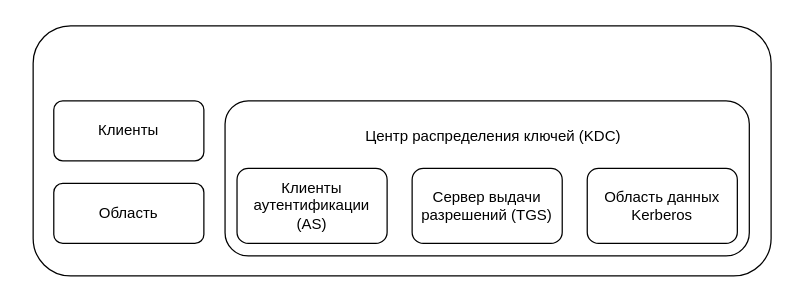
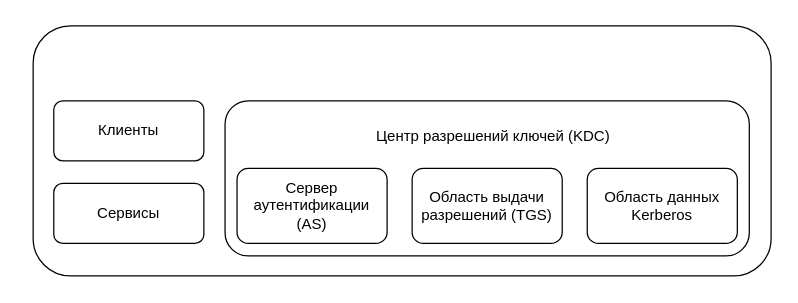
node "Центр распределения ключей (KDC)": label "Центр распределения ключей (KDC)" -> "Центр разрешений ключей (KDC)"
node "Клиенты аутентификации (AS)": label "Клиенты аутентификации (AS)" -> "Сервер аутентификации (AS)"
node "Сервер выдачи разрешений (TGS)": label "Сервер выдачи разрешений (TGS)" -> "Область выдачи разрешений (TGS)"
node "Область": label "Область" -> "Сервисы"
